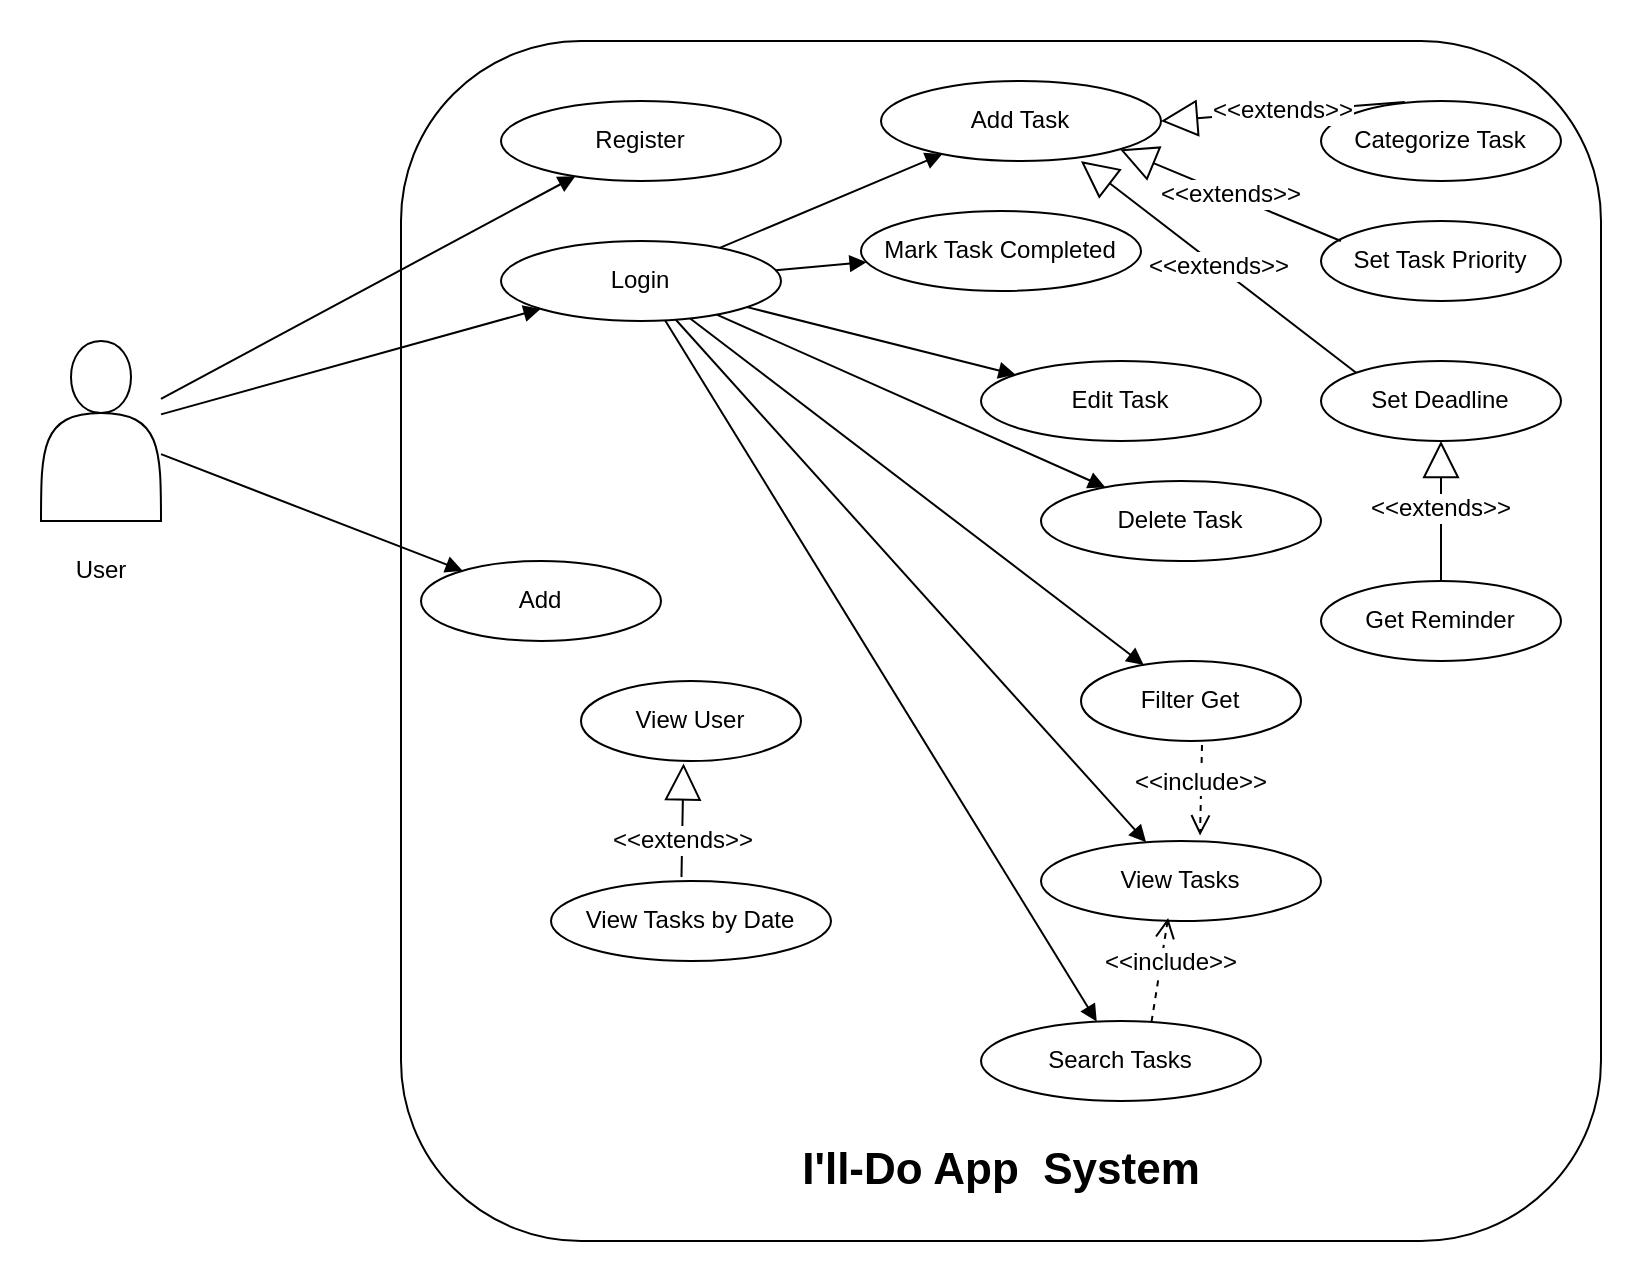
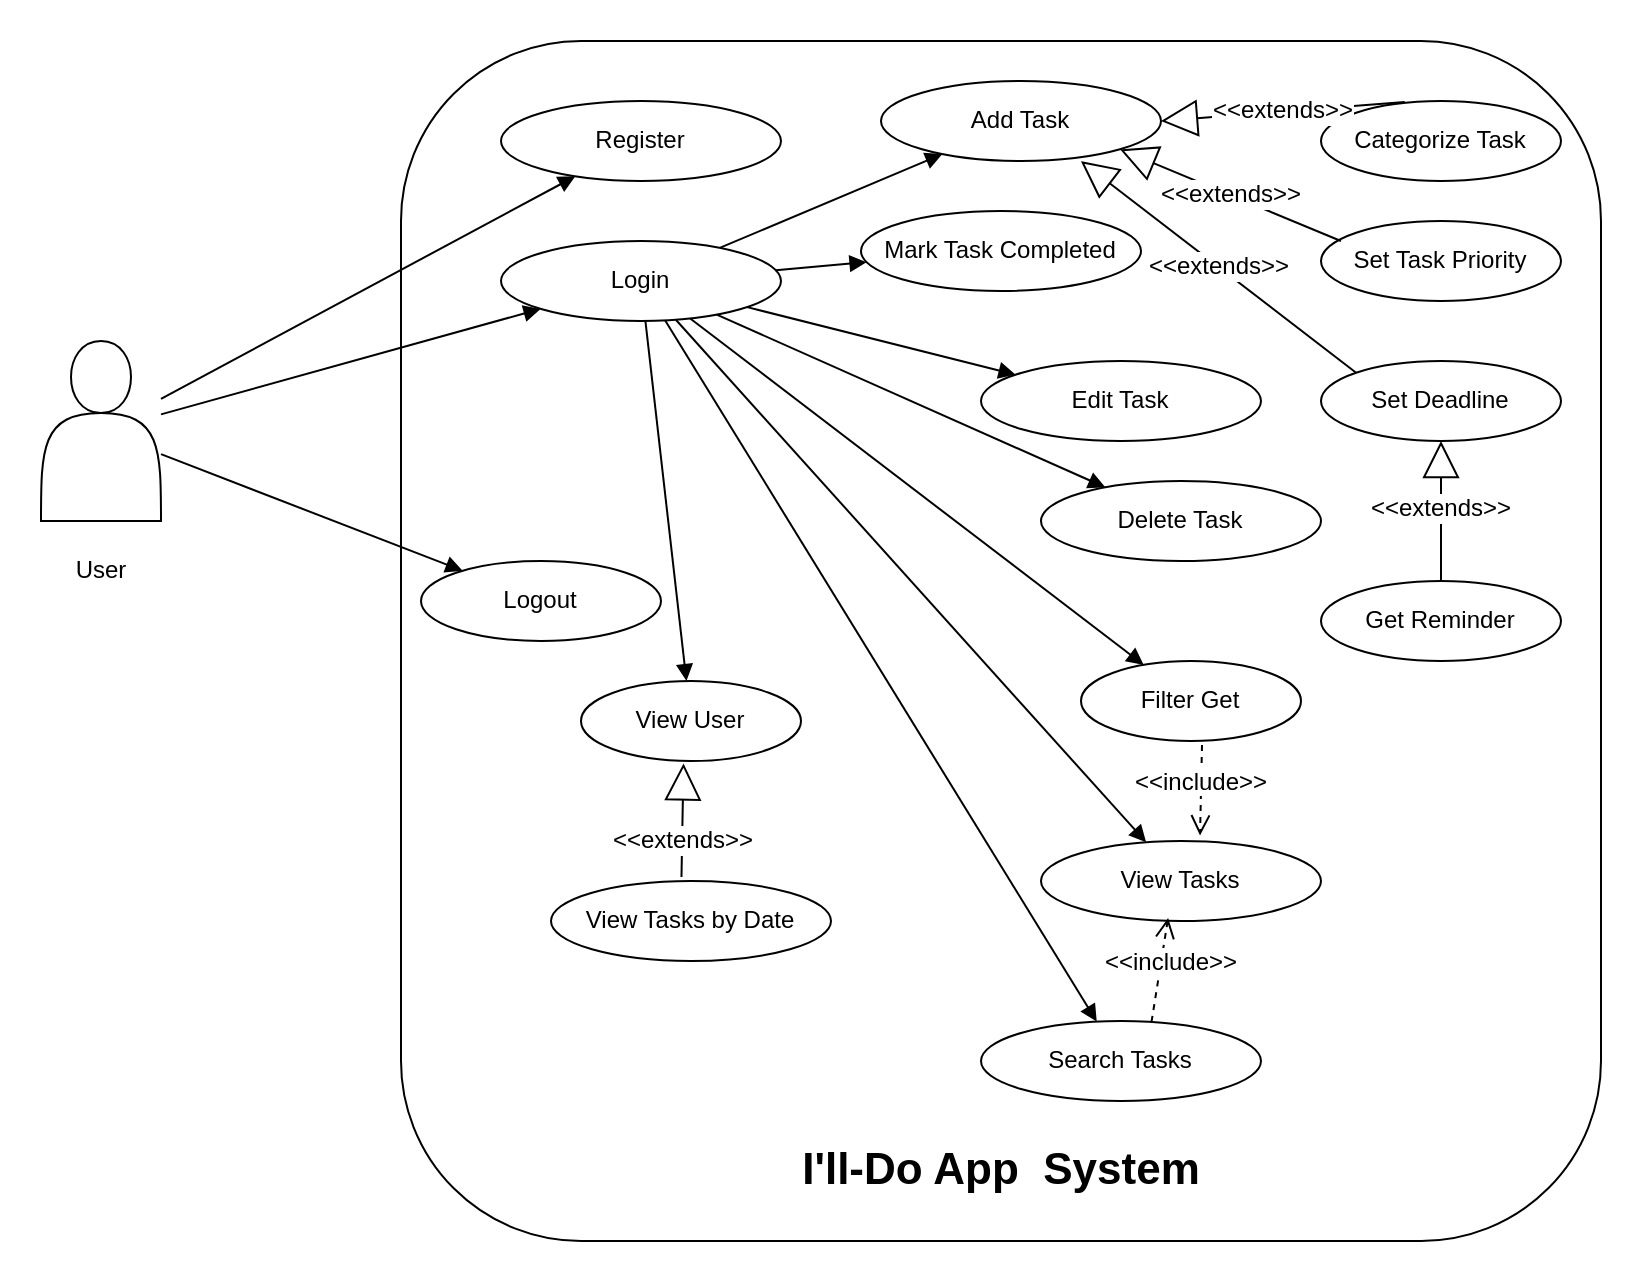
edge "Login" -> "View User": added
node "Add": label "Add" -> "Logout"
